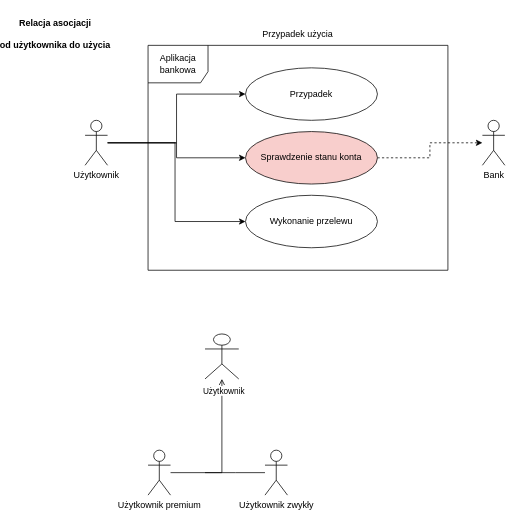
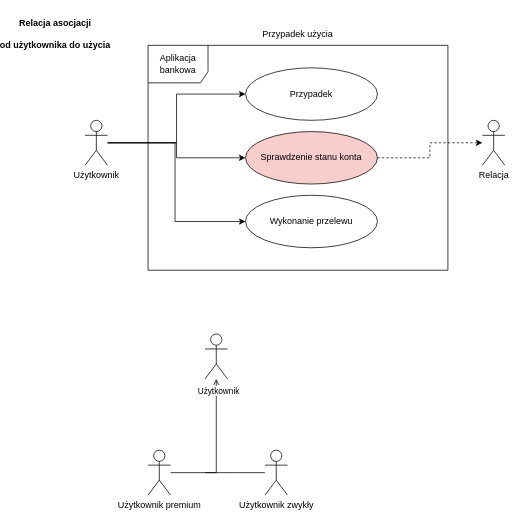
node "Bank": label "Bank" -> "Relacja"
node "Actor": size 34x45 -> 23x45
